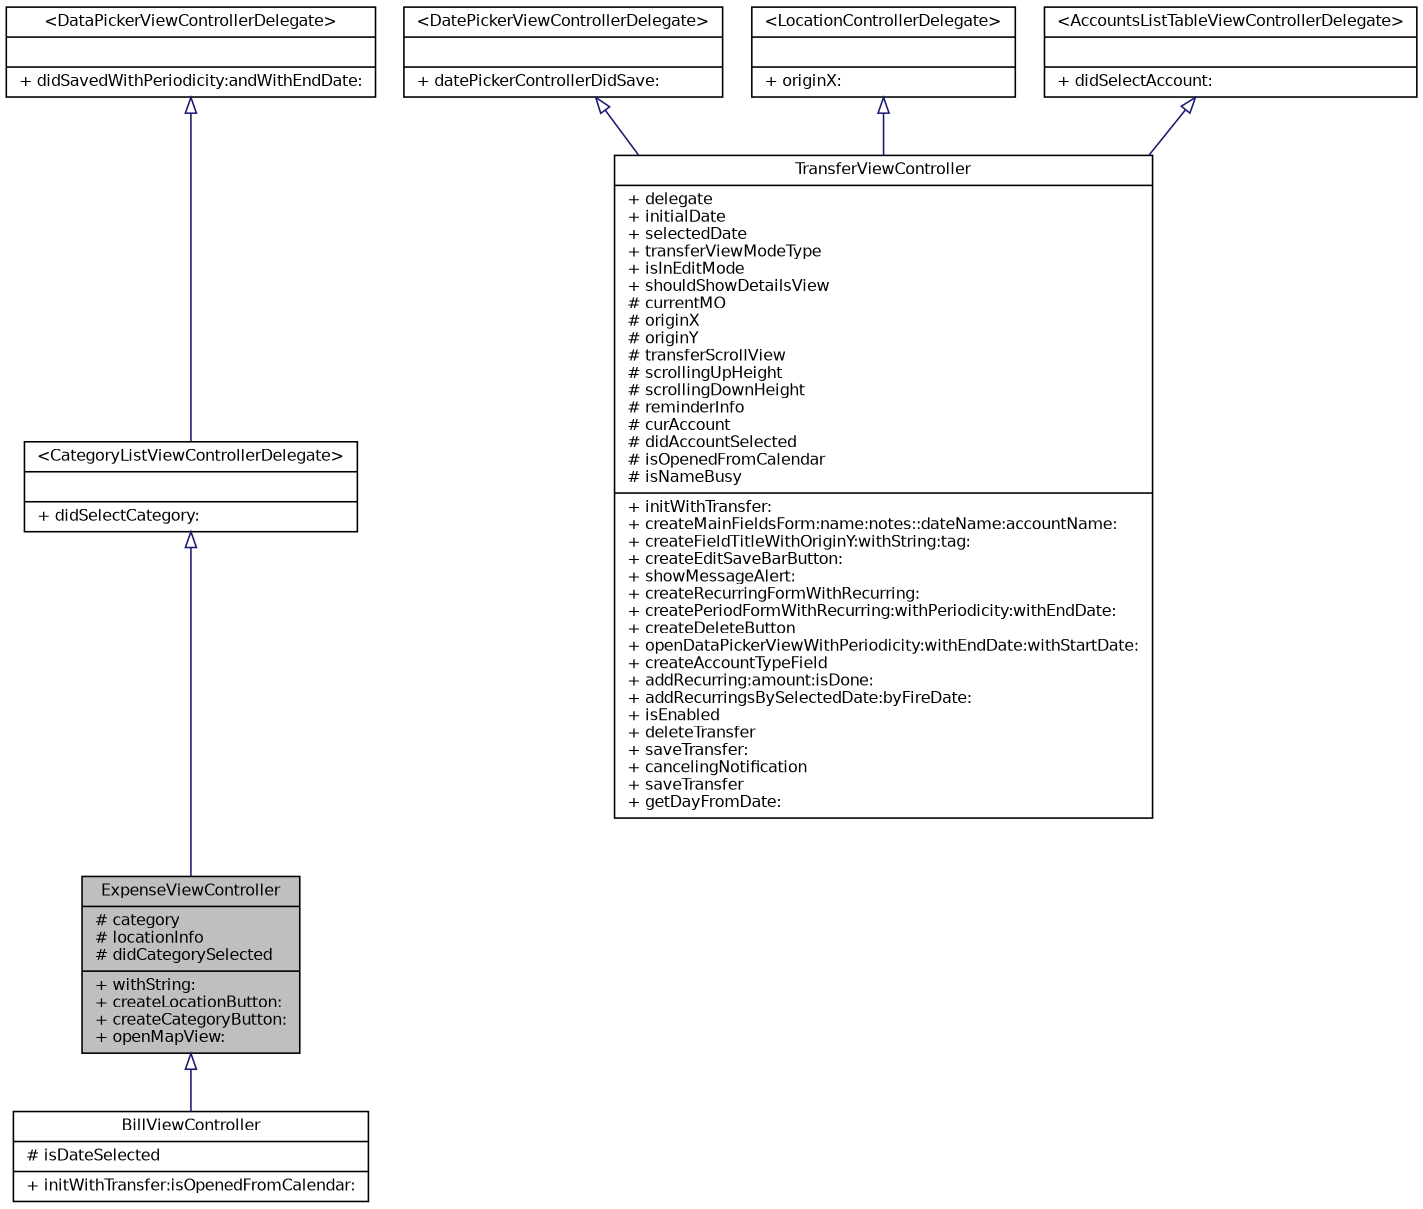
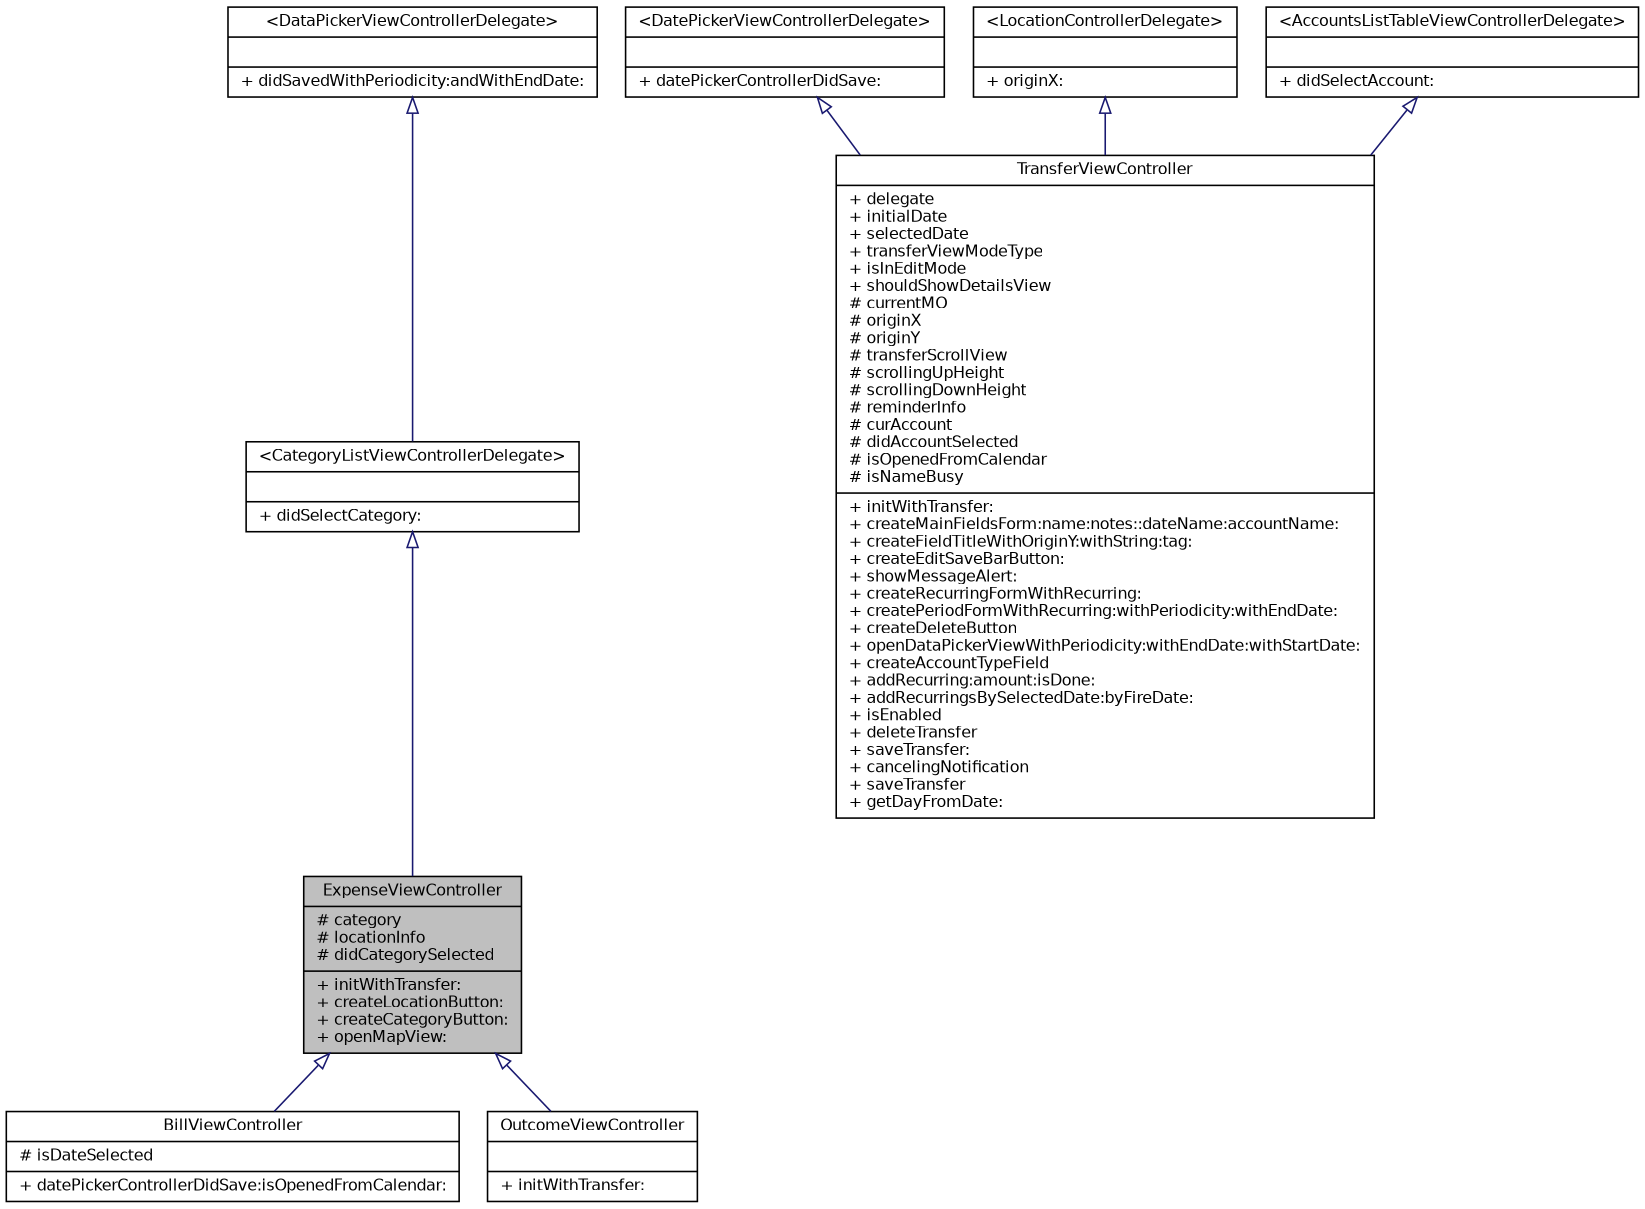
node "ExpenseViewController": text "+ withString:" -> "+ initWithTransfer:"
node "OutcomeViewController": added
node "BillViewController": text "+ initWithTransfer:isOpenedFromCalendar:" -> "+ datePickerControllerDidSave:isOpenedFromCalendar:"
